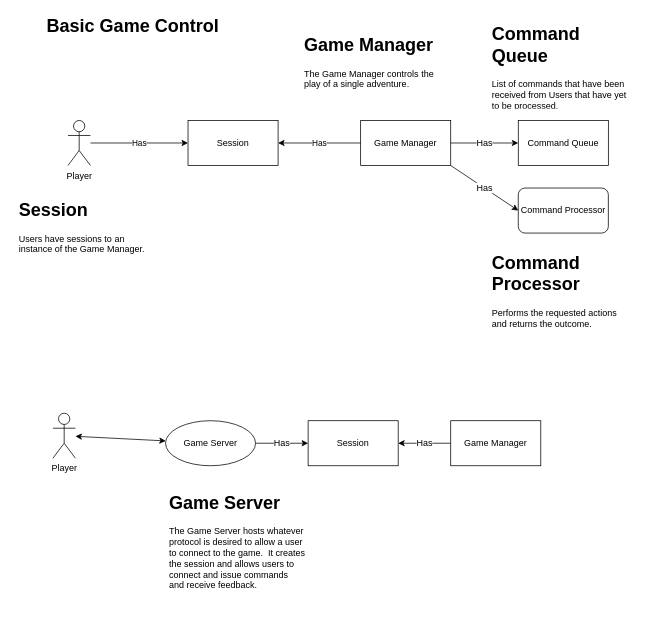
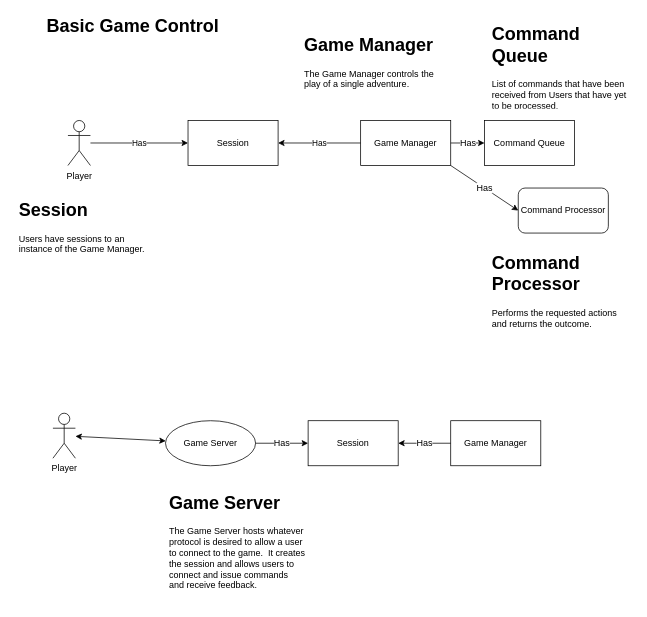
node "Command Queue": moved (563, 143) -> (529, 143)
